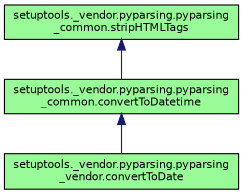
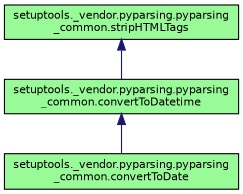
node "setuptools._vendor.pyparsing.pyparsing _vendor.convertToDate": label "setuptools._vendor.pyparsing.pyparsing _vendor.convertToDate" -> "setuptools._vendor.pyparsing.pyparsing _common.convertToDate"
